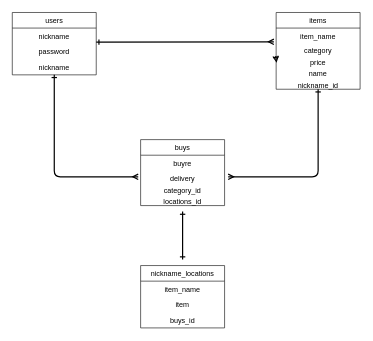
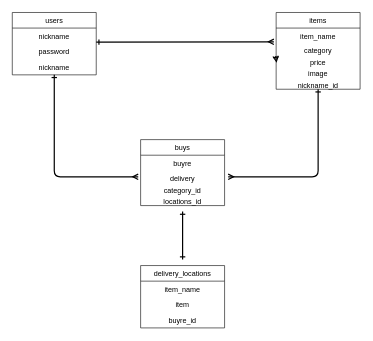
node "name": label "name" -> "image"
node "nickname_locations": label "nickname_locations" -> "delivery_locations"
node "buys_id": label "buys_id" -> "buyre_id"
